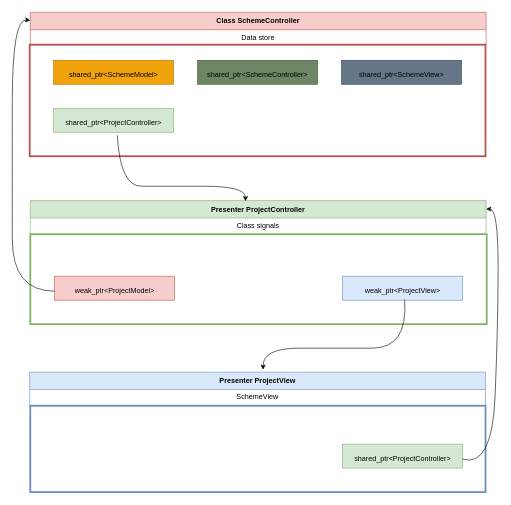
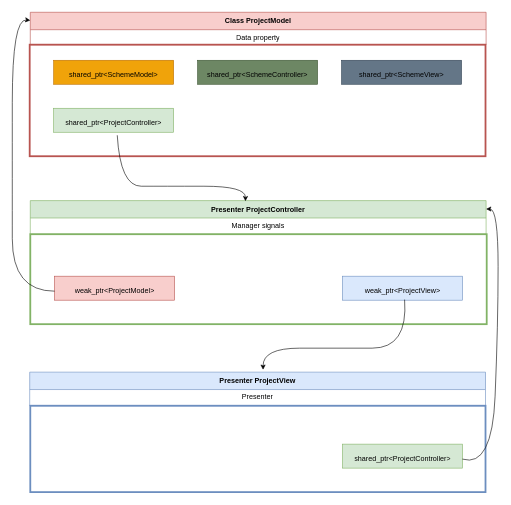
node "Class SchemeController": label "Class SchemeController" -> "Class ProjectModel"
node "Data store": label "Data store" -> "Data property"
node "Class signals": label "Class signals" -> "Manager signals"
node "SchemeView": label "SchemeView" -> "Presenter"
